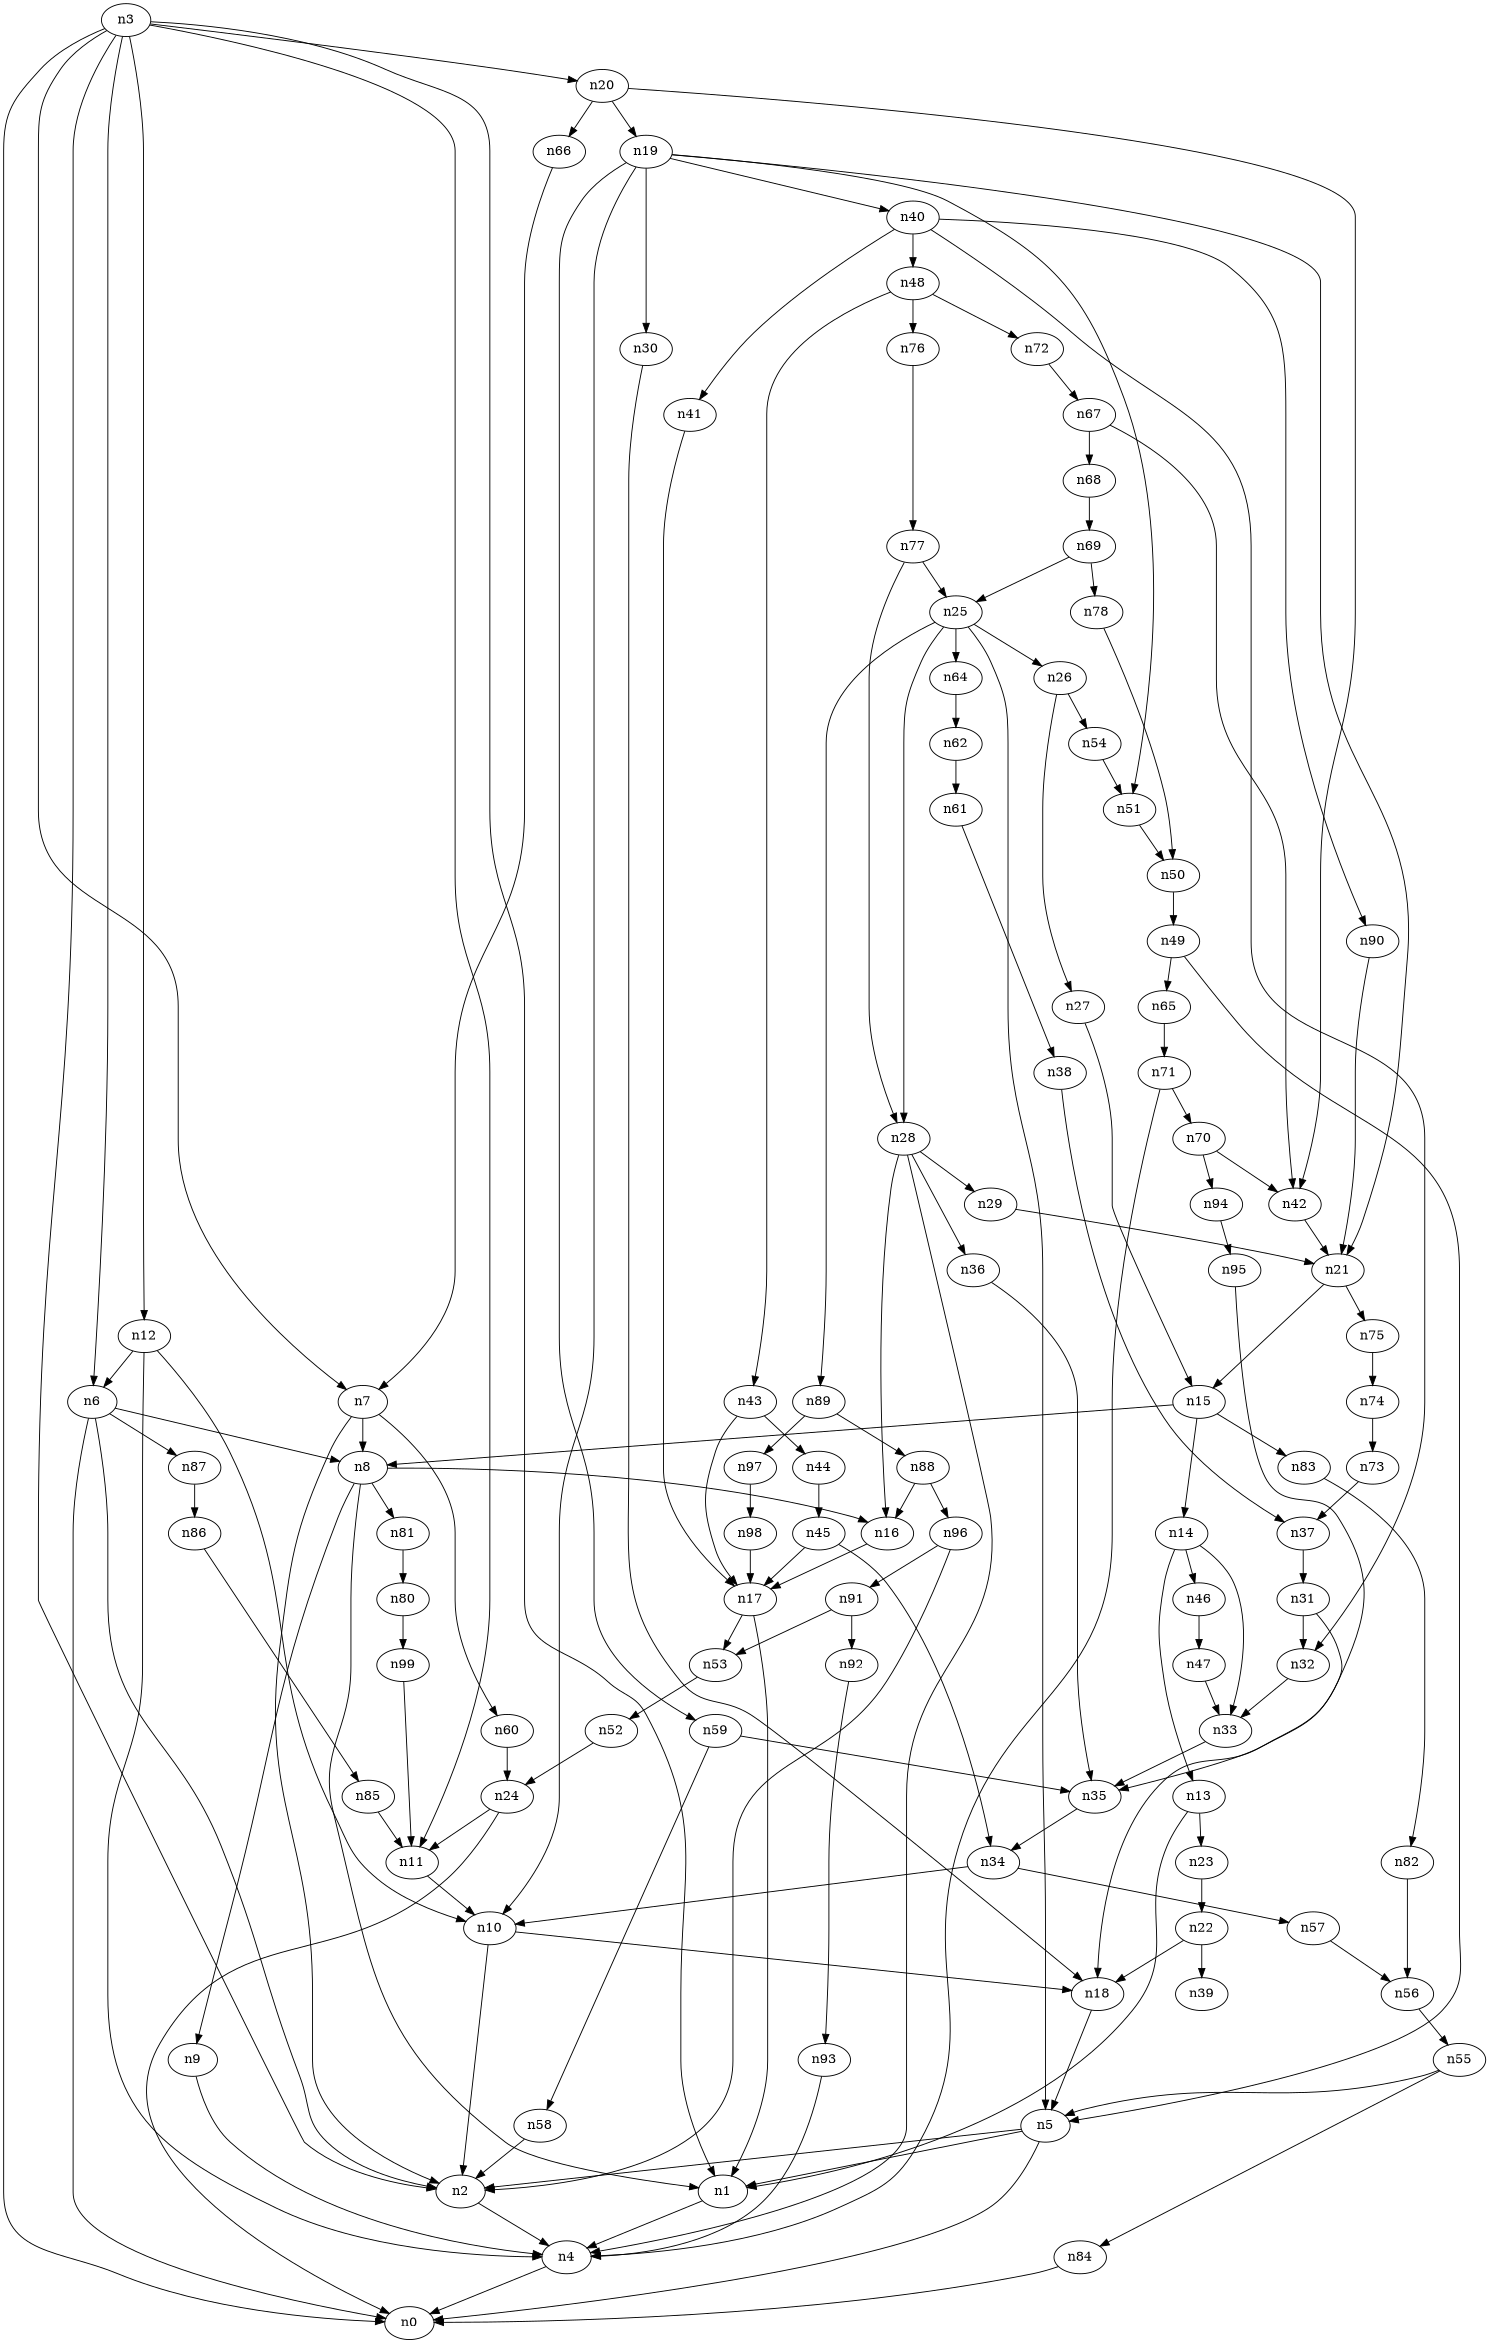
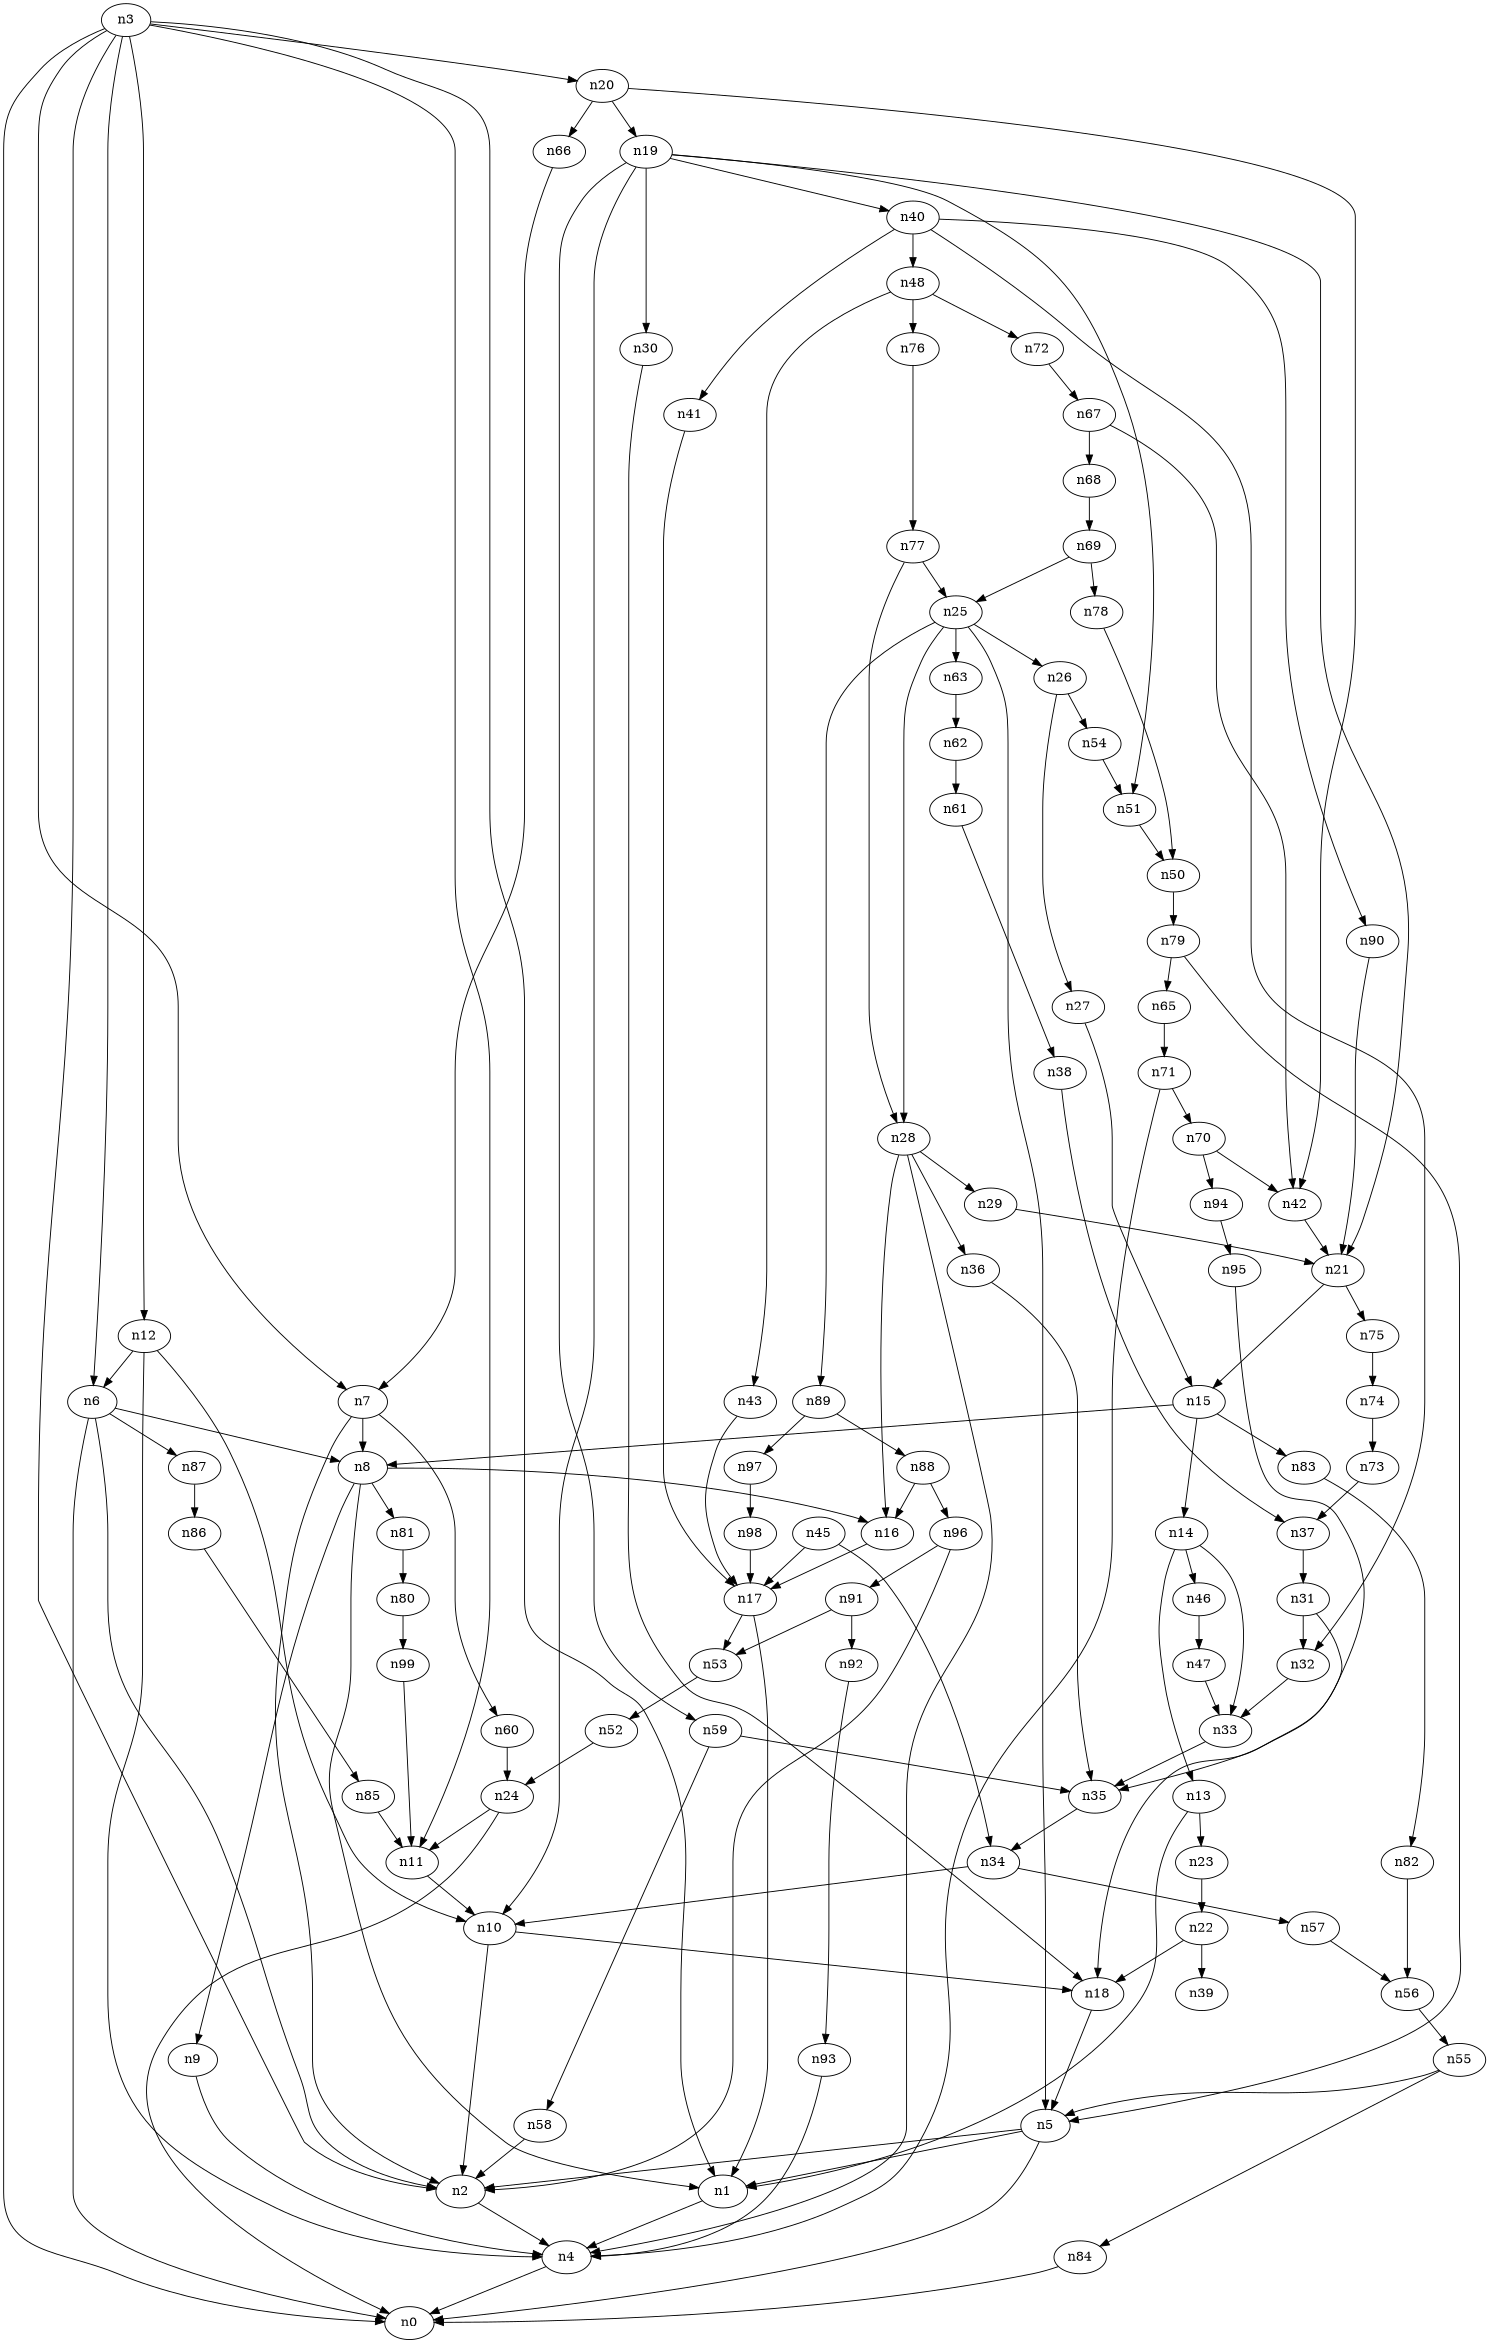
node "n64": label "n64" -> "n63"
node "n49": label "n49" -> "n79"
node "n44": removed
